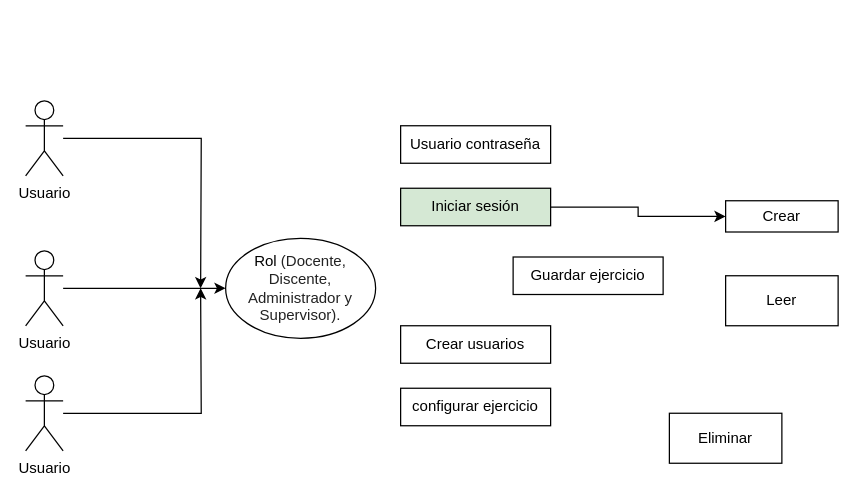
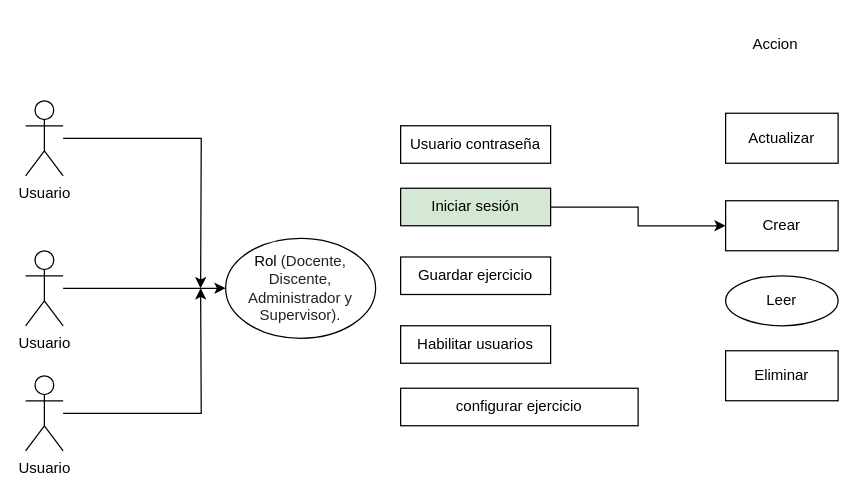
node "Accion": added
node "Actualizar": added
node "Crear": size 113x31 -> 113x50
node "Guardar ejercicio": moved (588, 276) -> (476, 276)
node "Leer": shape rectangle -> ellipse
node "Crear usuarios": label "Crear usuarios" -> "Habilitar usuarios"
node "configurar ejercicio": size 150x38 -> 238x38
node "Eliminar": moved (726, 438) -> (782, 376)
